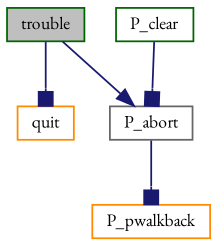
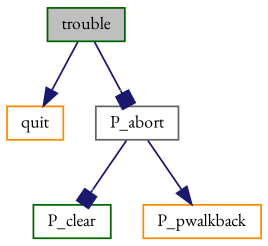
edge "trouble" -> "quit": arrowhead box -> normal
edge "P_clear" -> "P_abort": reversed
edge "trouble" -> "P_abort": arrowhead normal -> box
edge "P_abort" -> "P_pwalkback": arrowhead box -> normal
